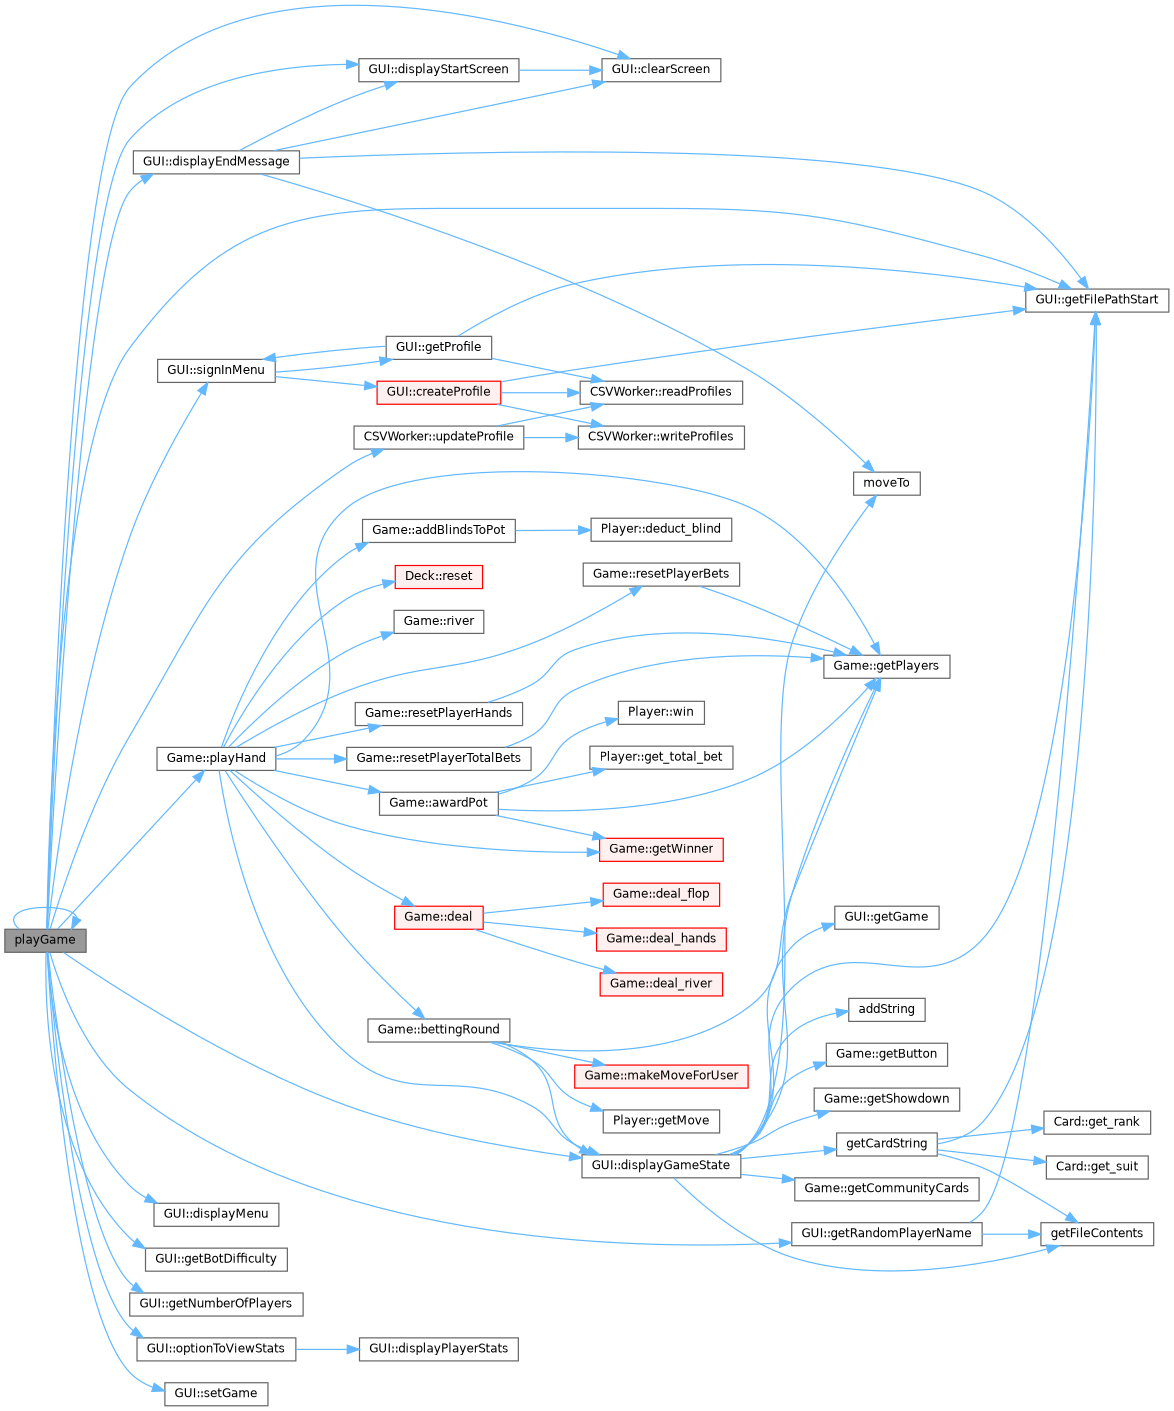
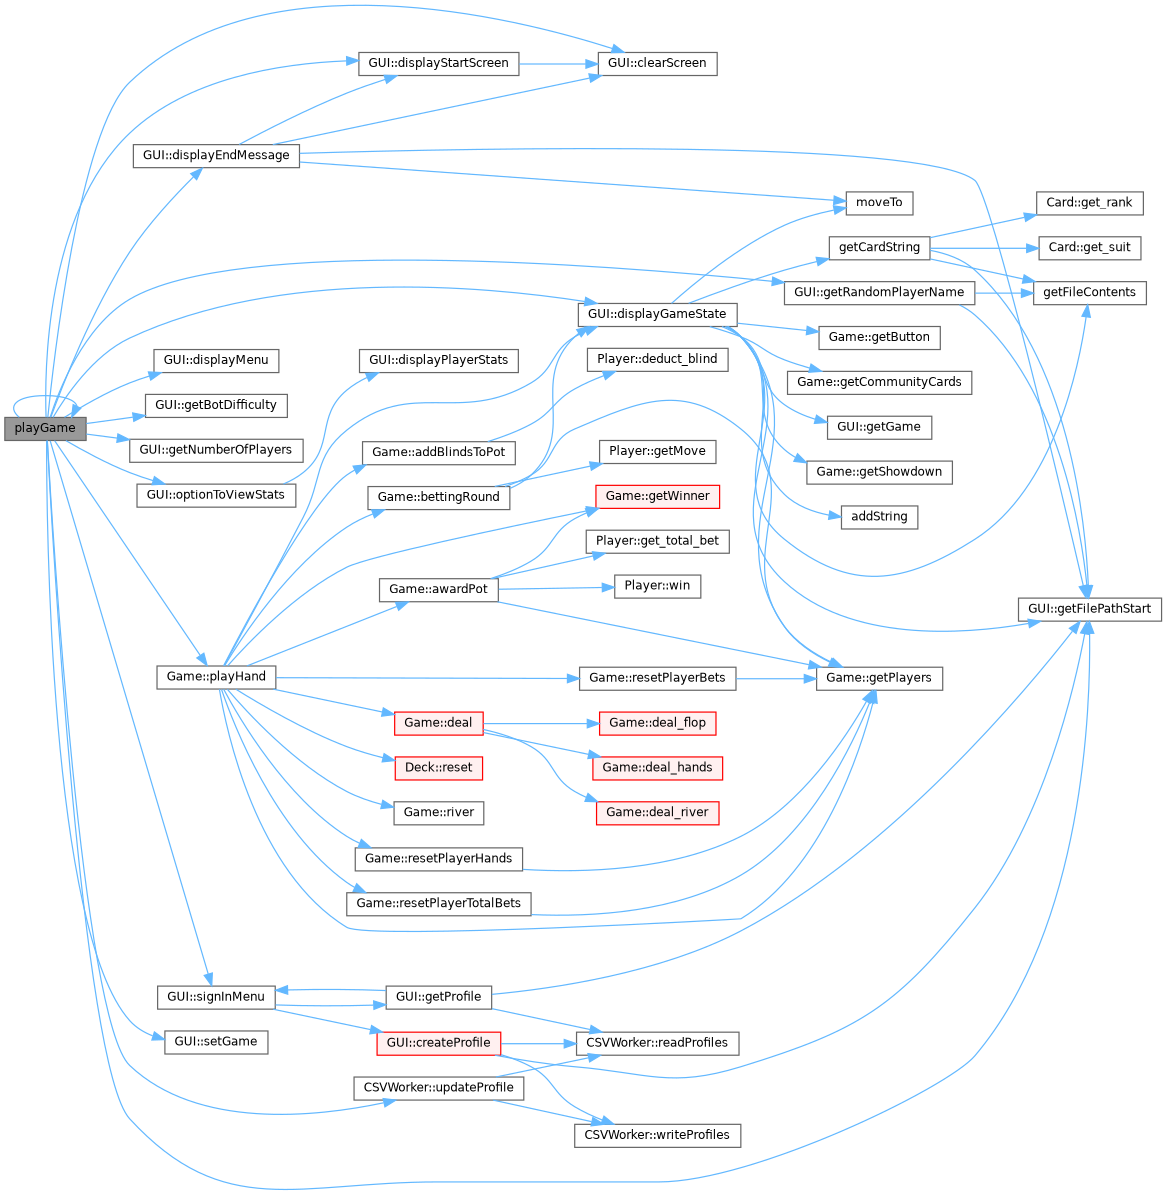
node "Game::makeMoveForUser": removed
